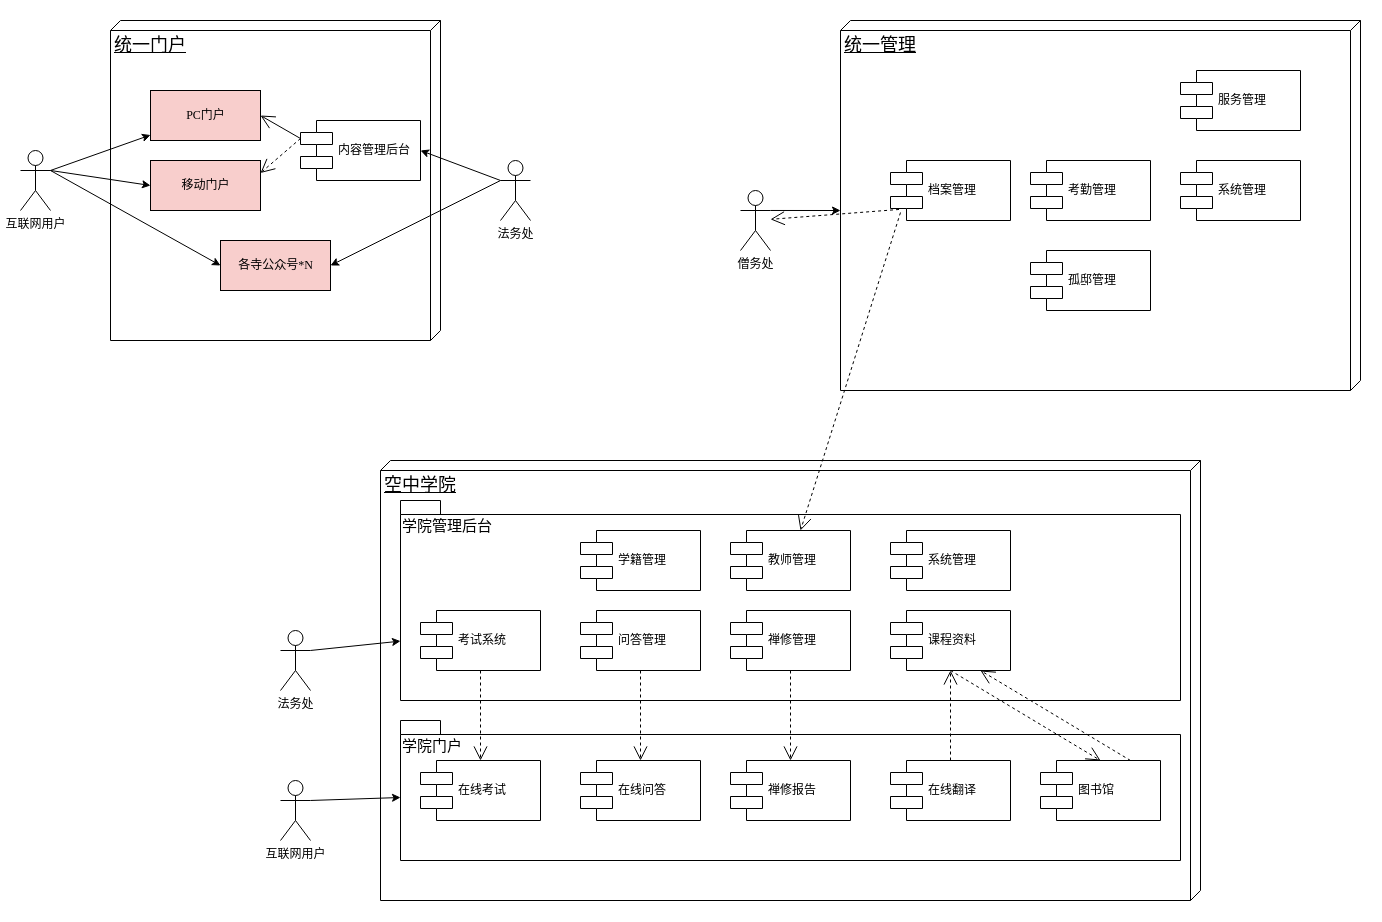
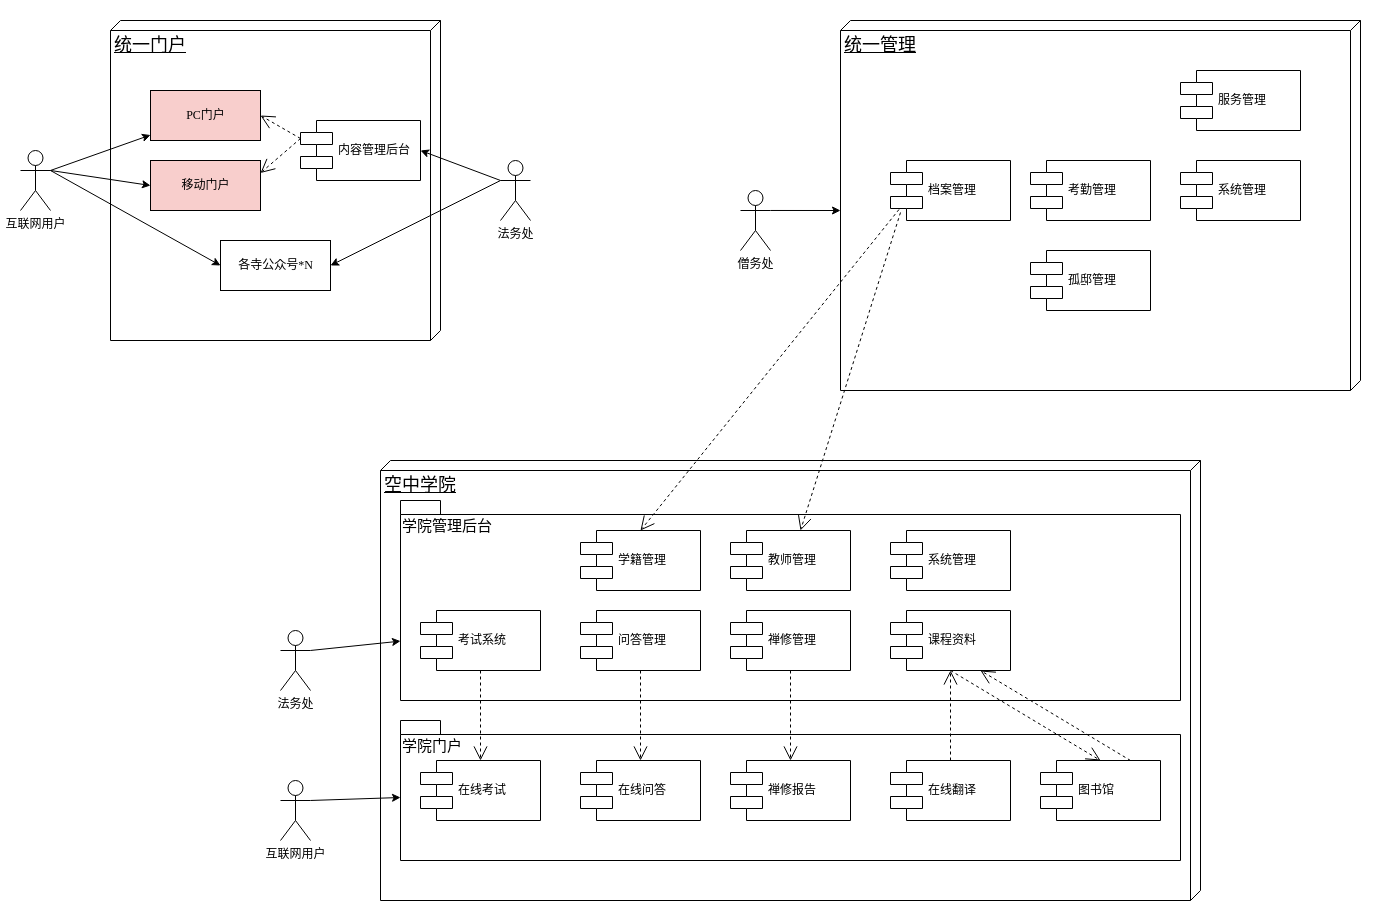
edge "内容管理后台" -> "PC门户": style solid -> dashed
edge "档案管理" -> "僧务处": now "档案管理" -> "学籍管理"
node "各寺公众号*N": fillcolor #f8cecc -> #ffffff
